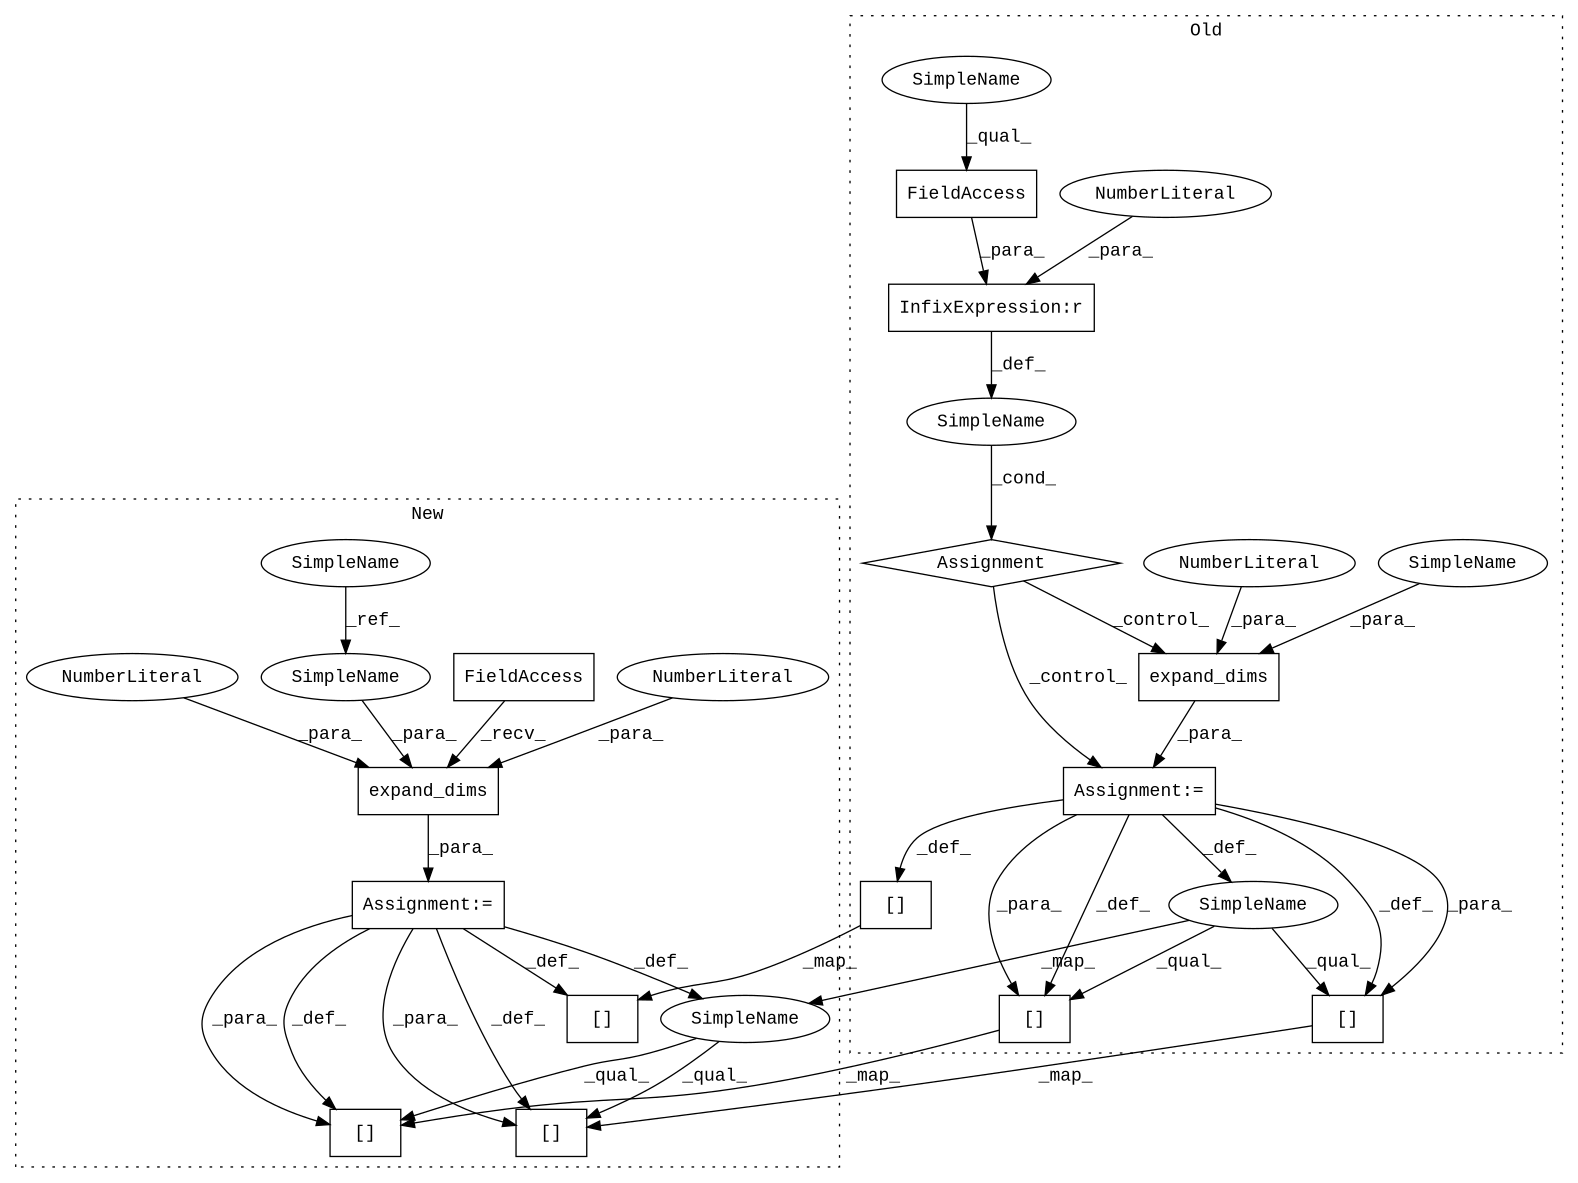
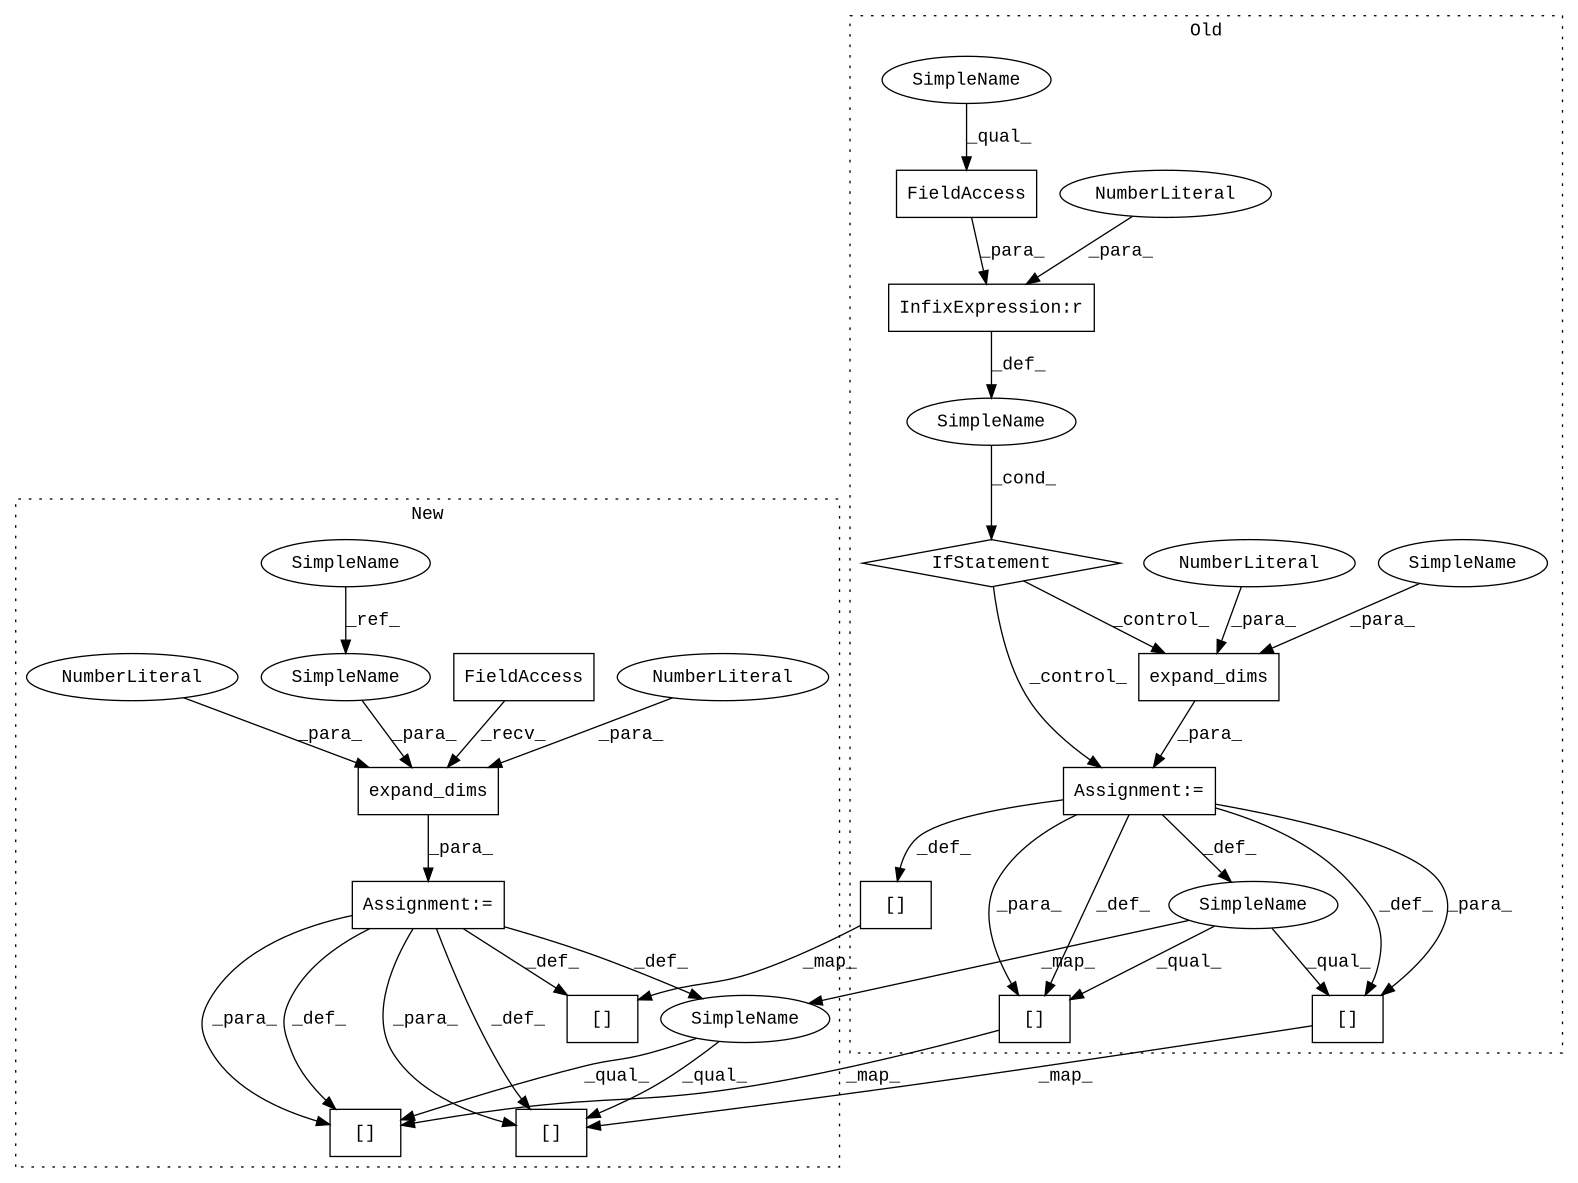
node "Assignment": label "Assignment" -> "IfStatement"
